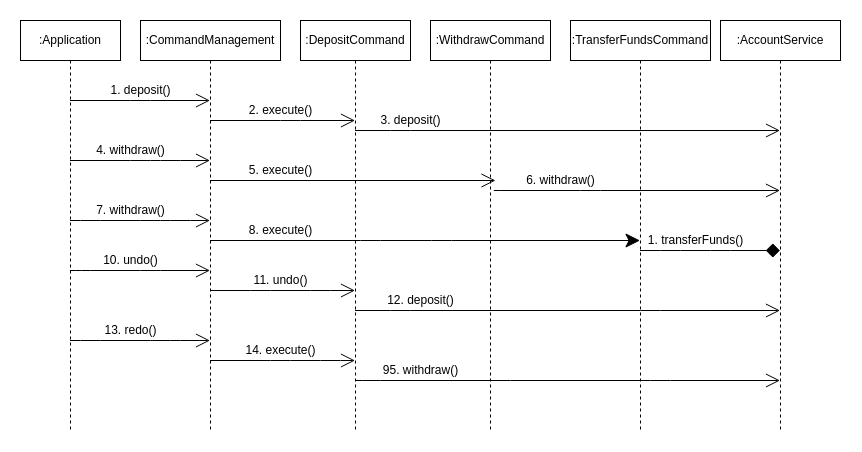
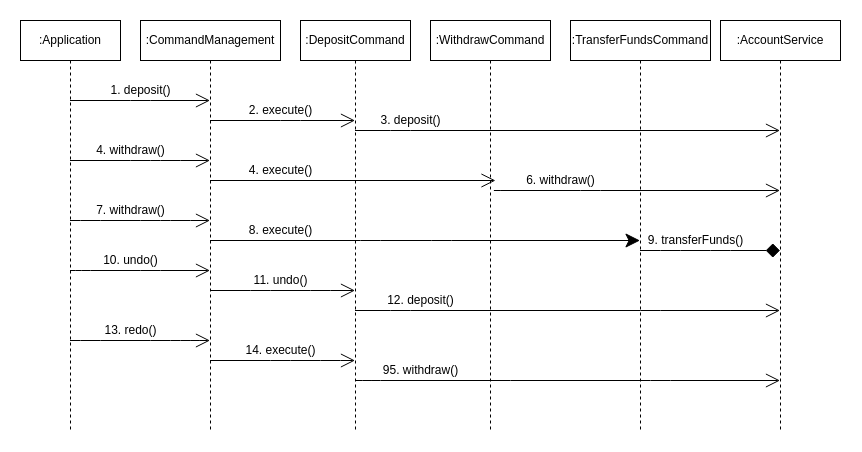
node "5. execute()": label "5. execute()" -> "4. execute()"
node "1. transferFunds()": label "1. transferFunds()" -> "9. transferFunds()"
